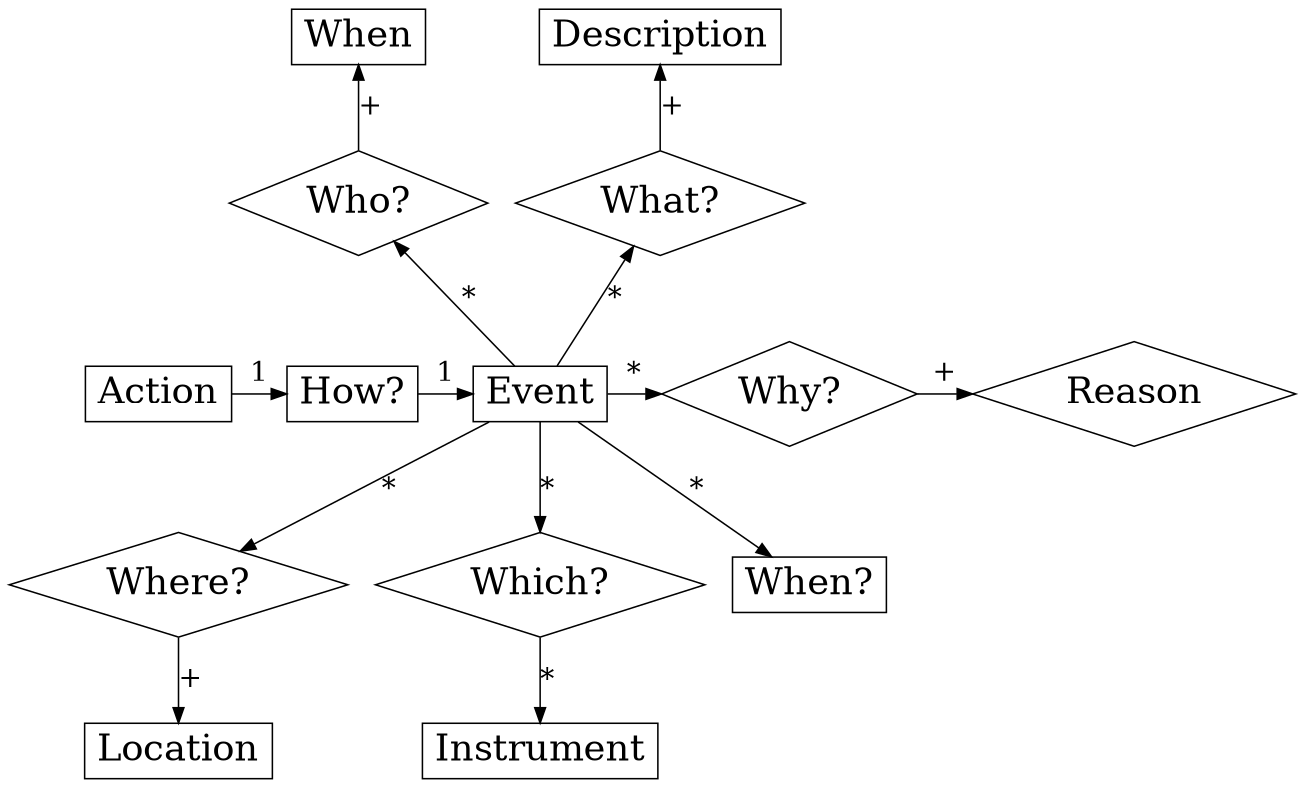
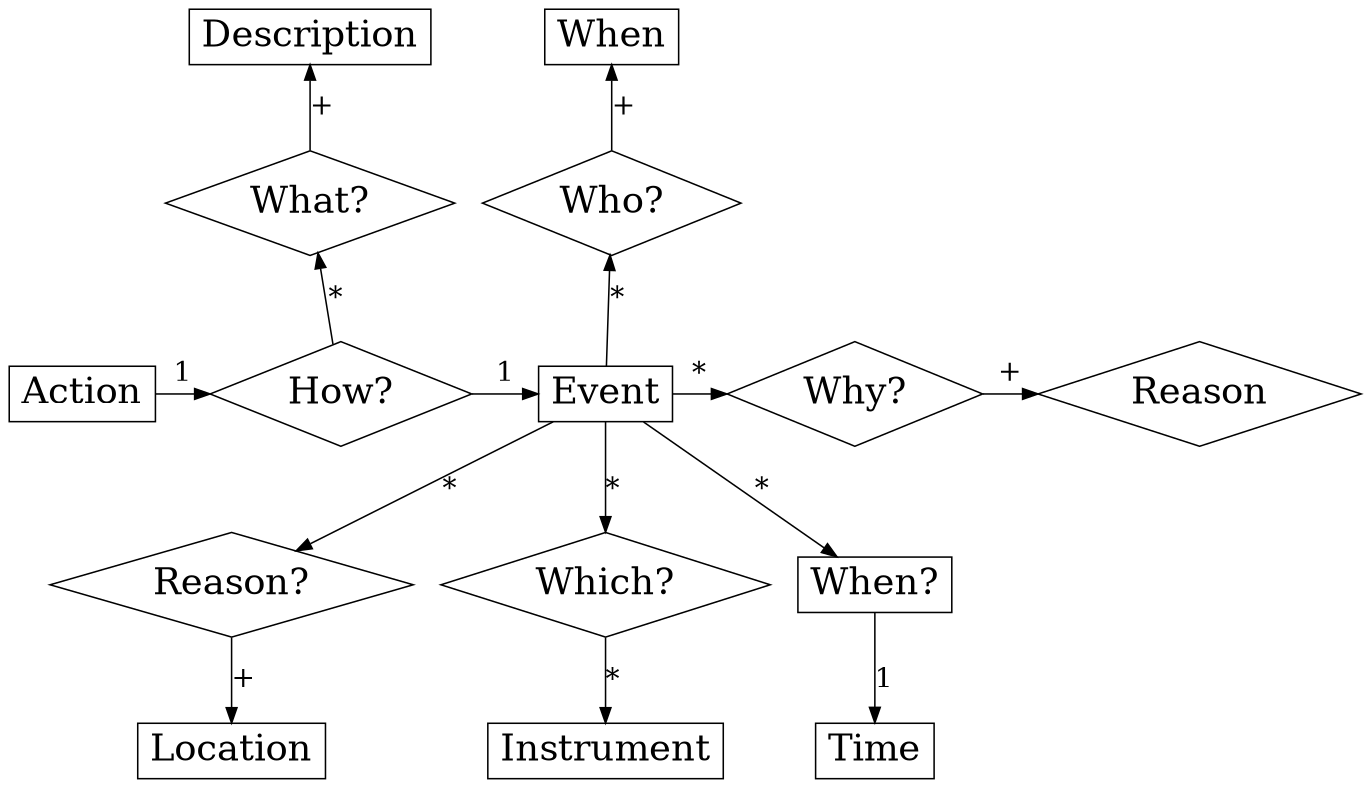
edge "Event" -> "What?": now "How?" -> "What?"
node "How?": shape box -> diamond
node "Where?": label "Where?" -> "Reason?"
node "Time": added
